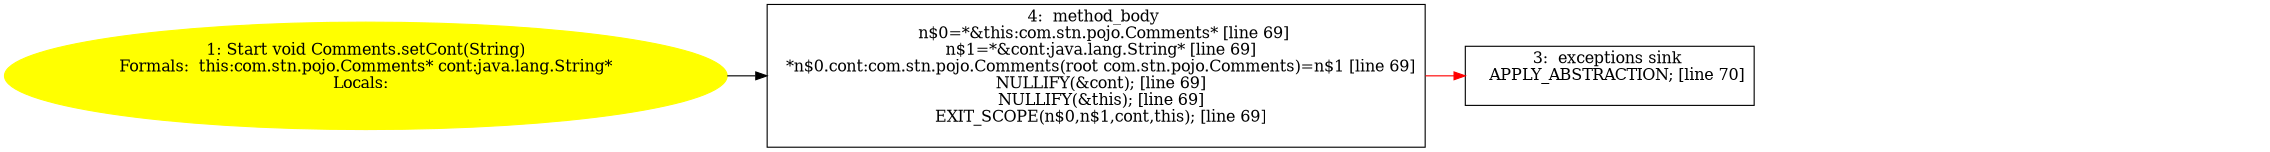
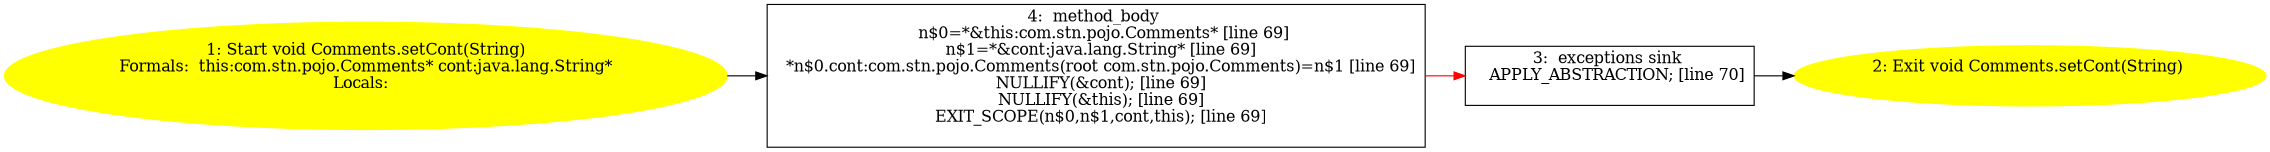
node "2: Exit void Comments.setCont(String)": added
